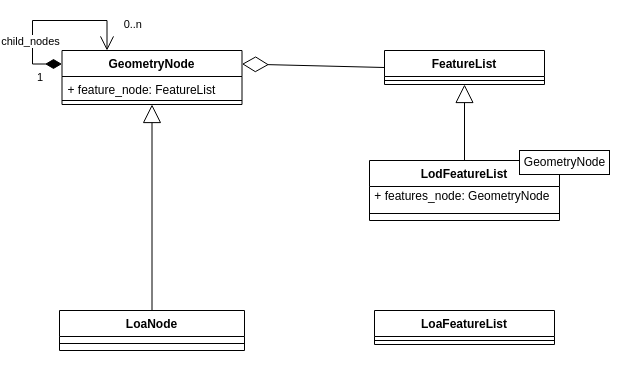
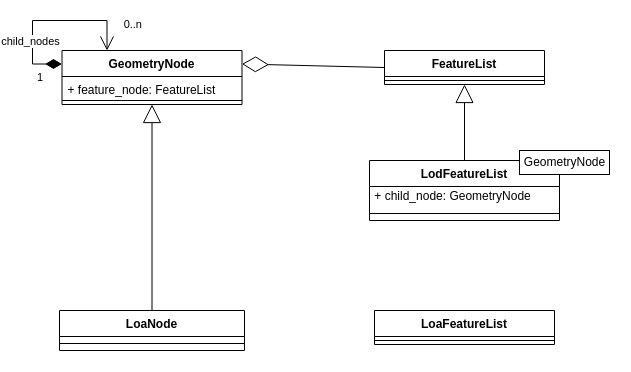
node "+ features_node: GeometryNode": label "+ features_node: GeometryNode" -> "+ child_node: GeometryNode"
